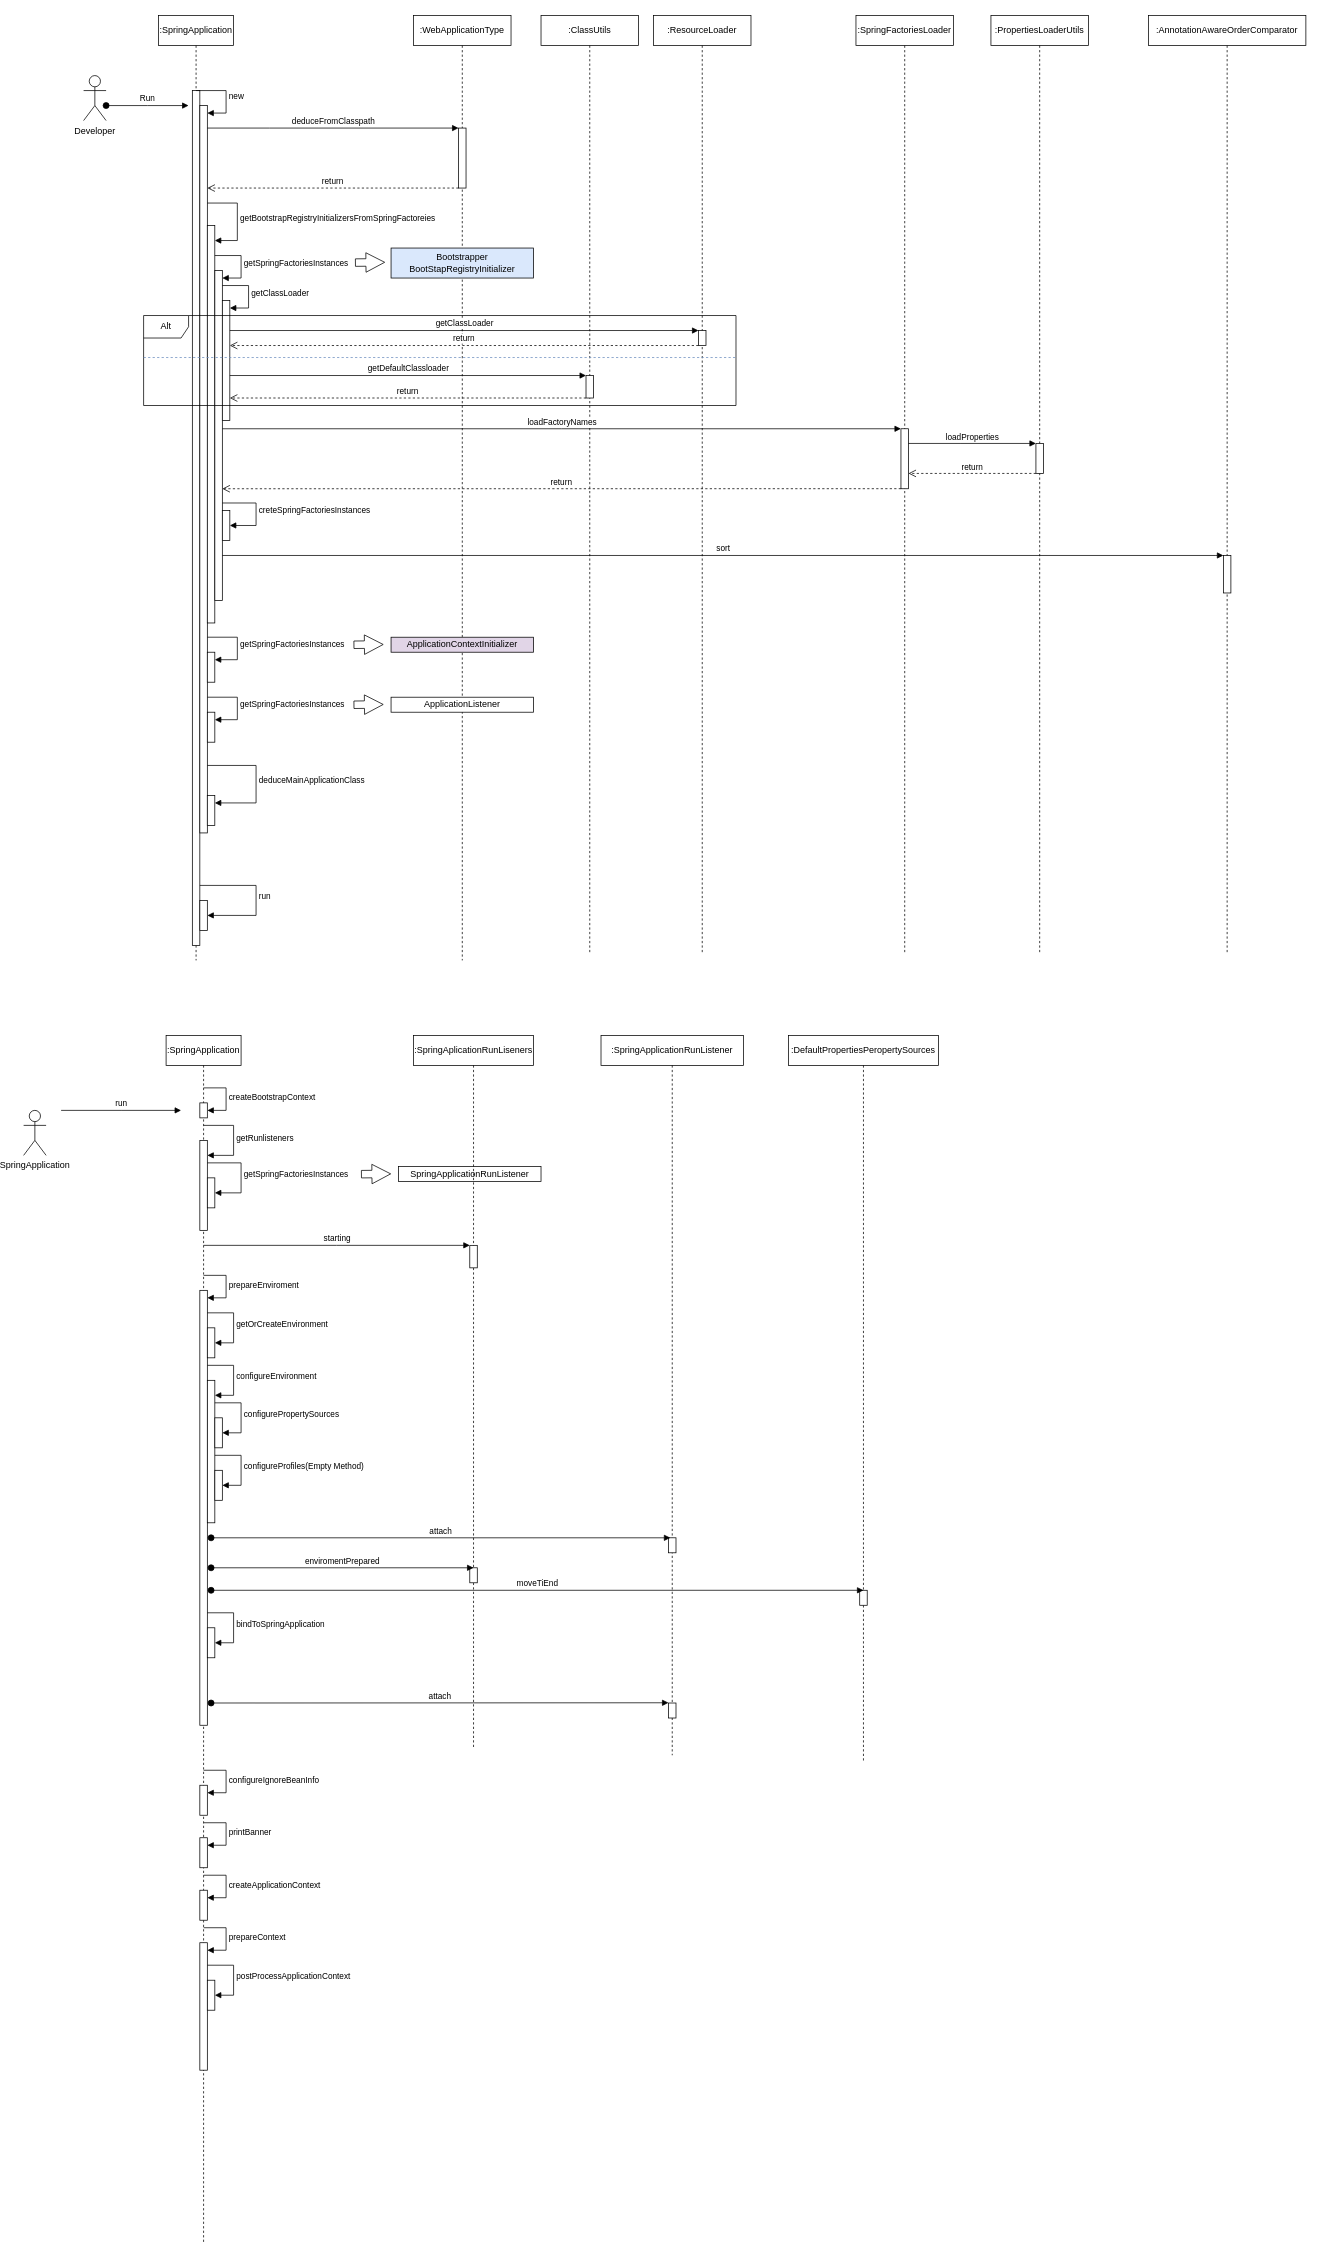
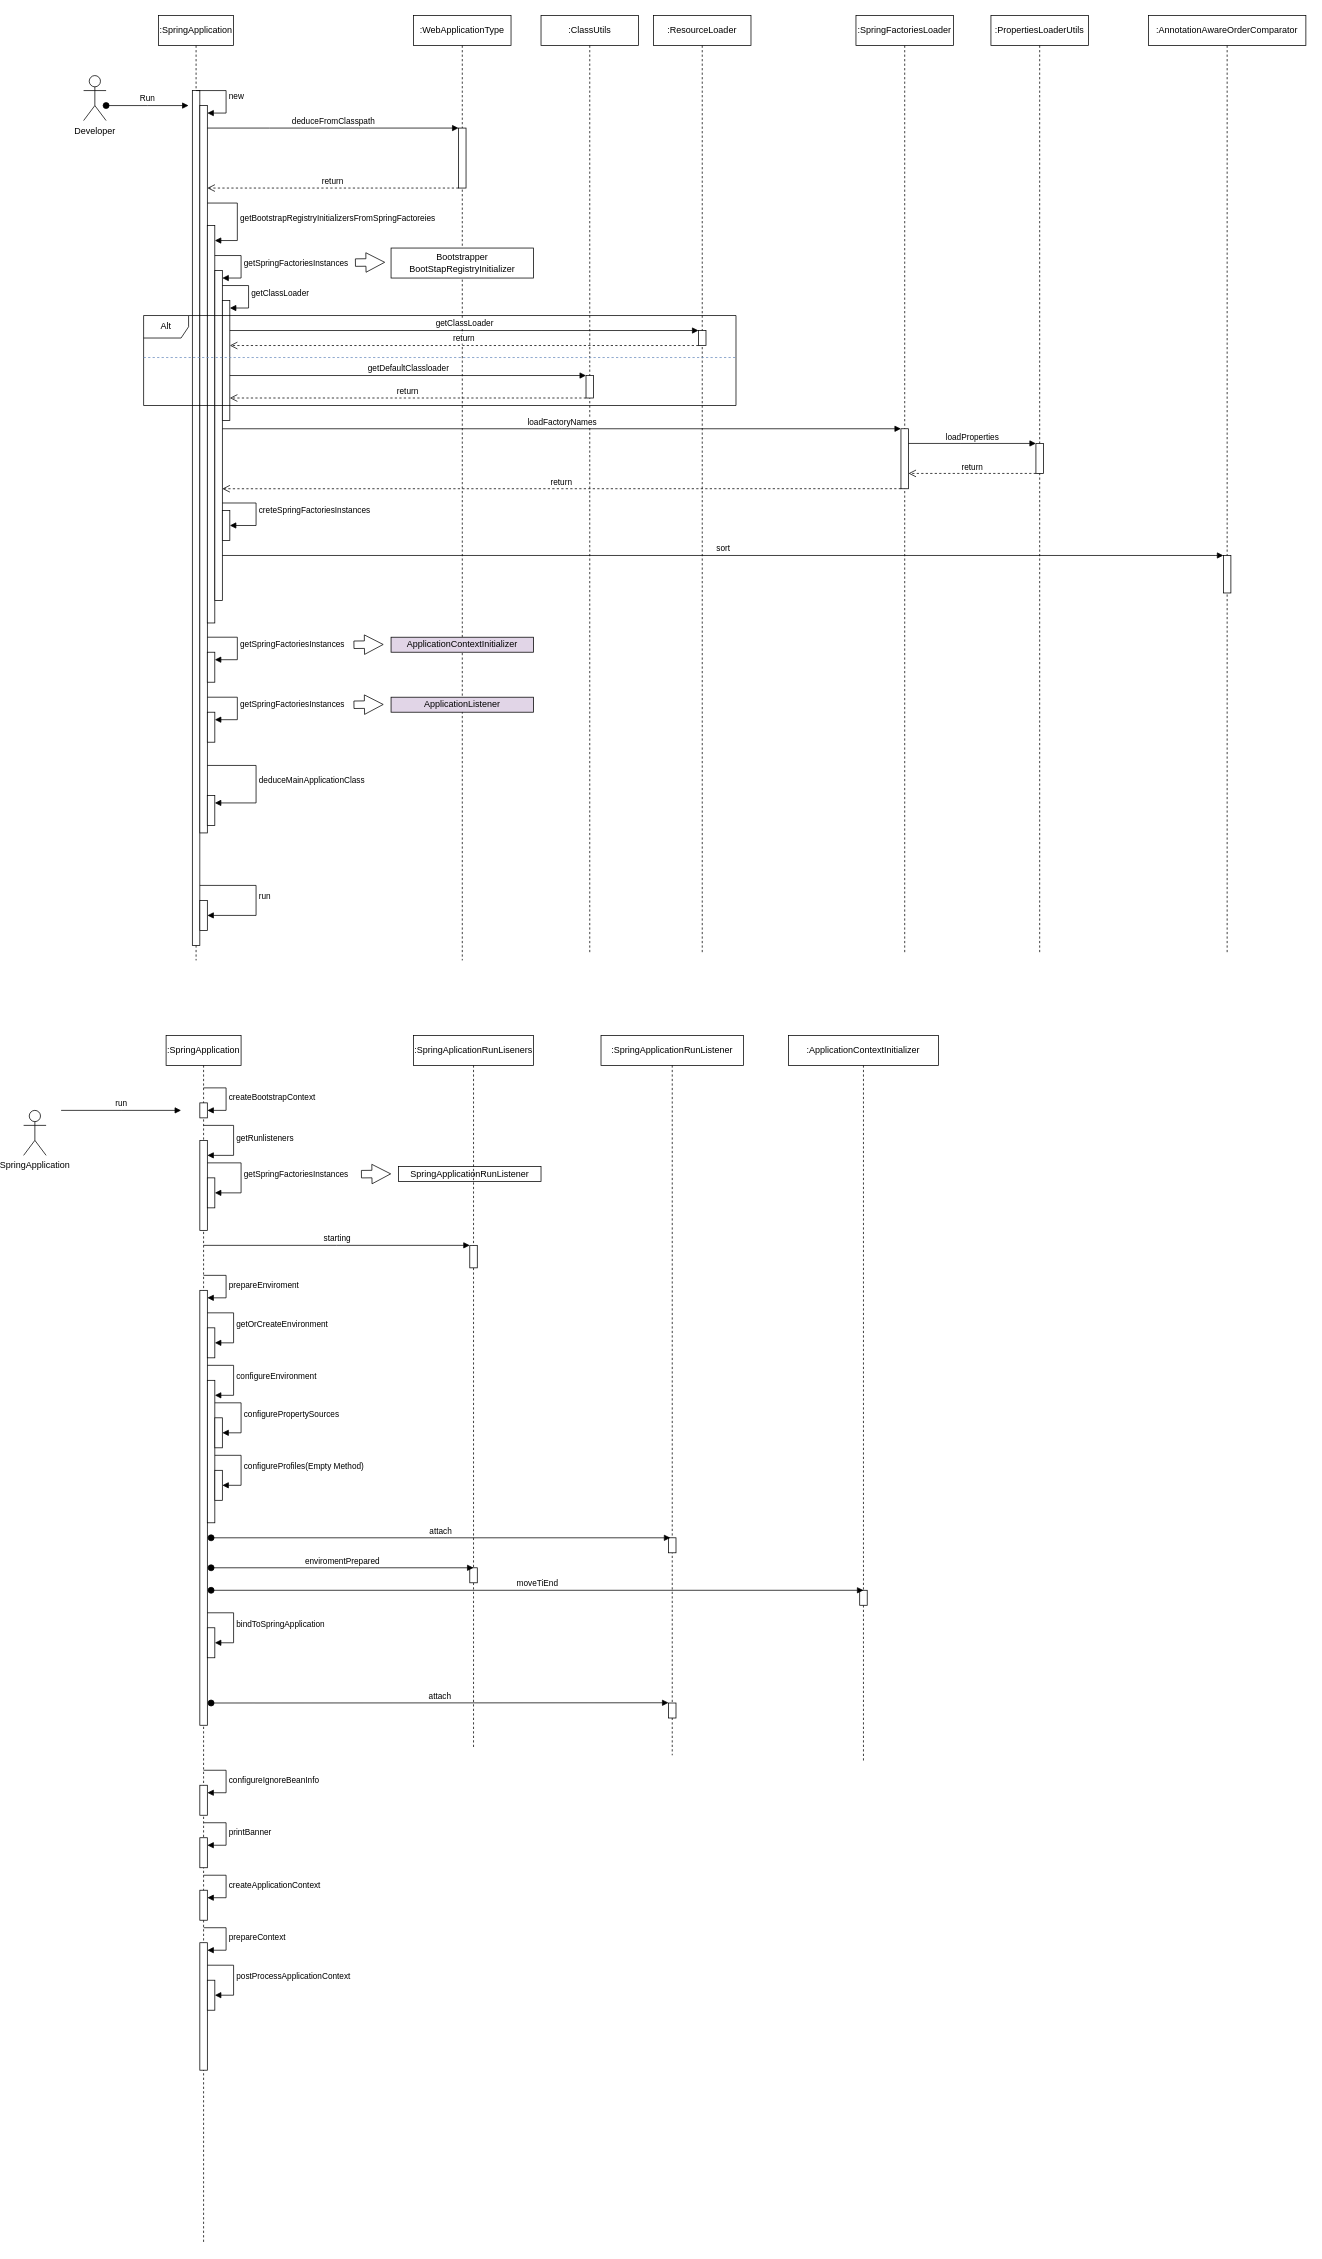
node "Bootstrapper BootStapRegistryInitializer": fillcolor #dae8fc -> #ffffff
node "ApplicationListener": fillcolor #ffffff -> #e1d5e7
node ":DefaultPropertiesPeropertySources": label ":DefaultPropertiesPeropertySources" -> ":ApplicationContextInitializer"
